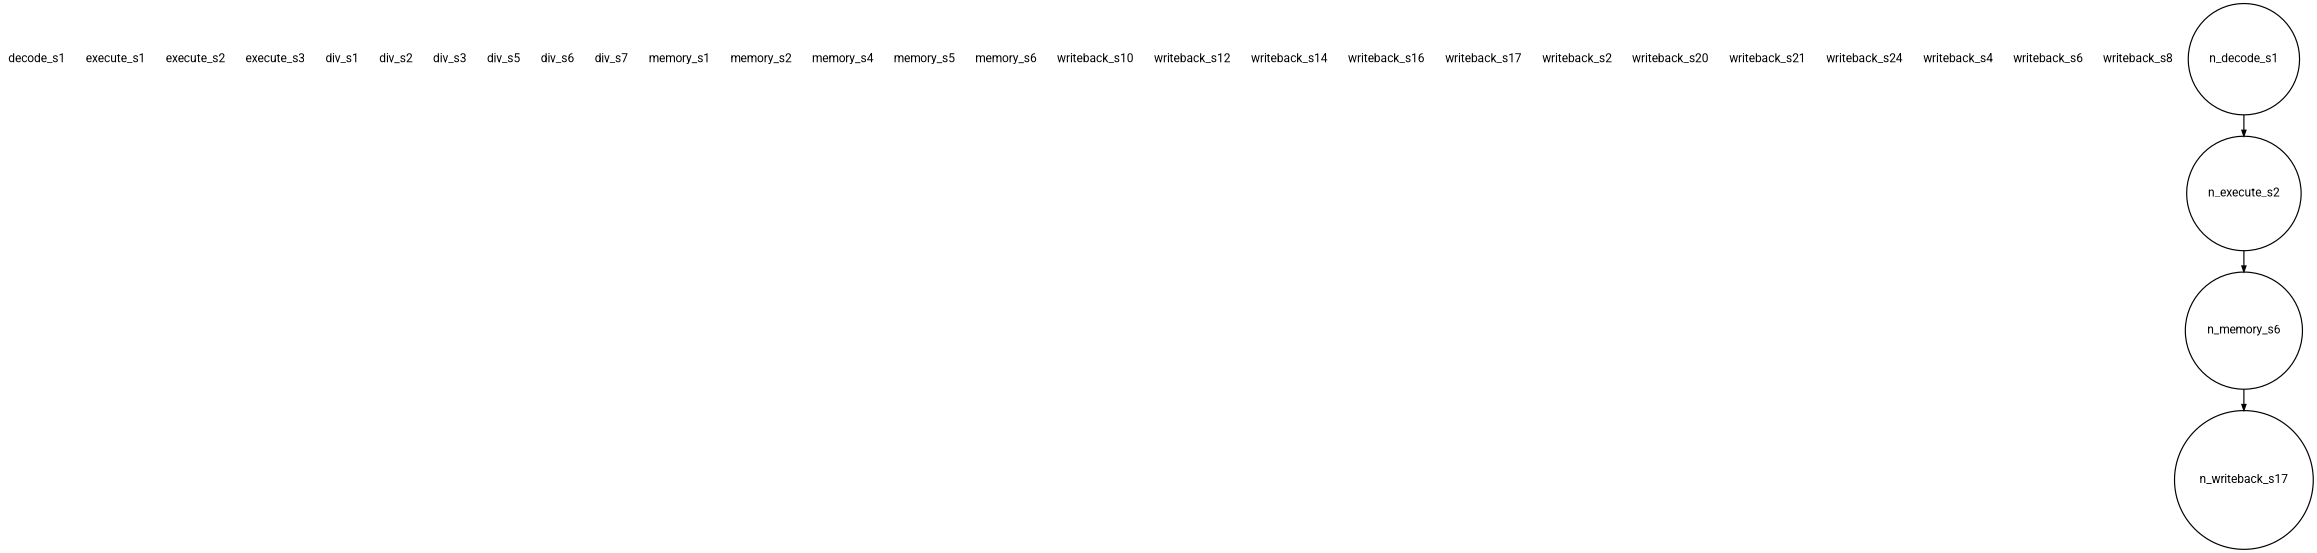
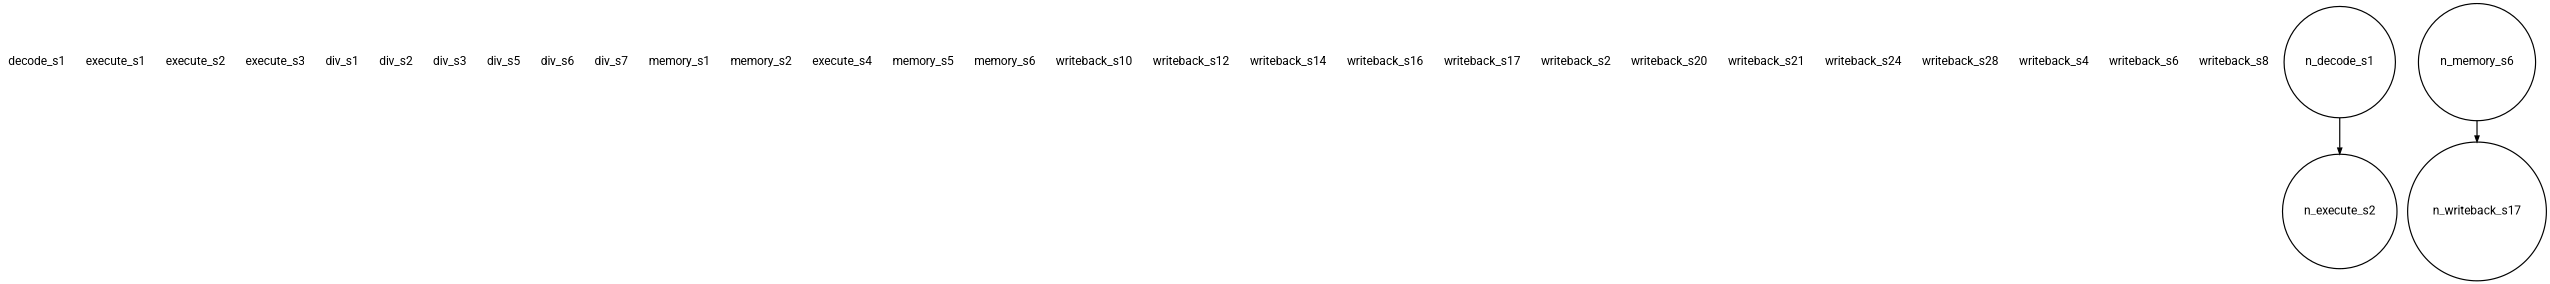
node "memory_s4": label "memory_s4" -> "execute_s4"
node "writeback_s28": added
edge "n_execute_s2" -> "n_memory_s6": removed
